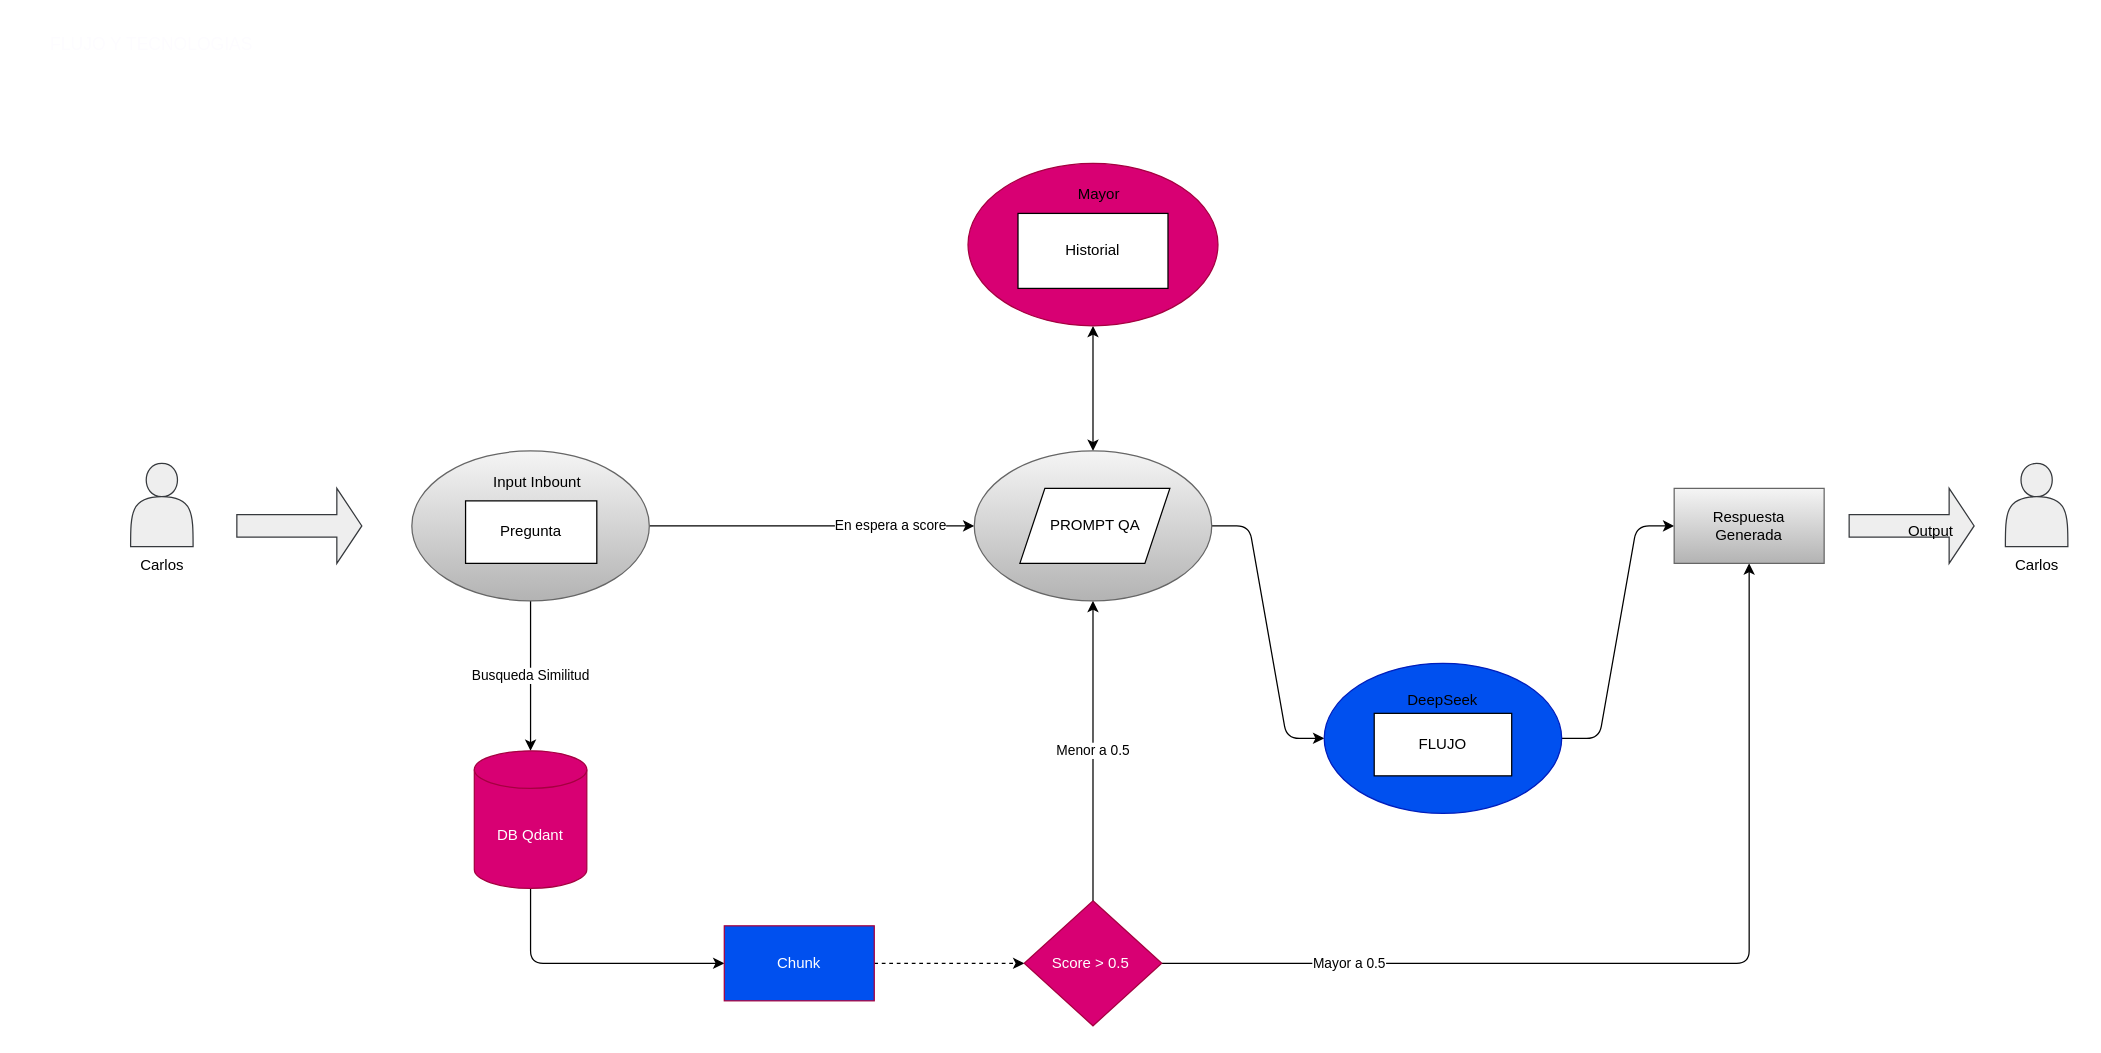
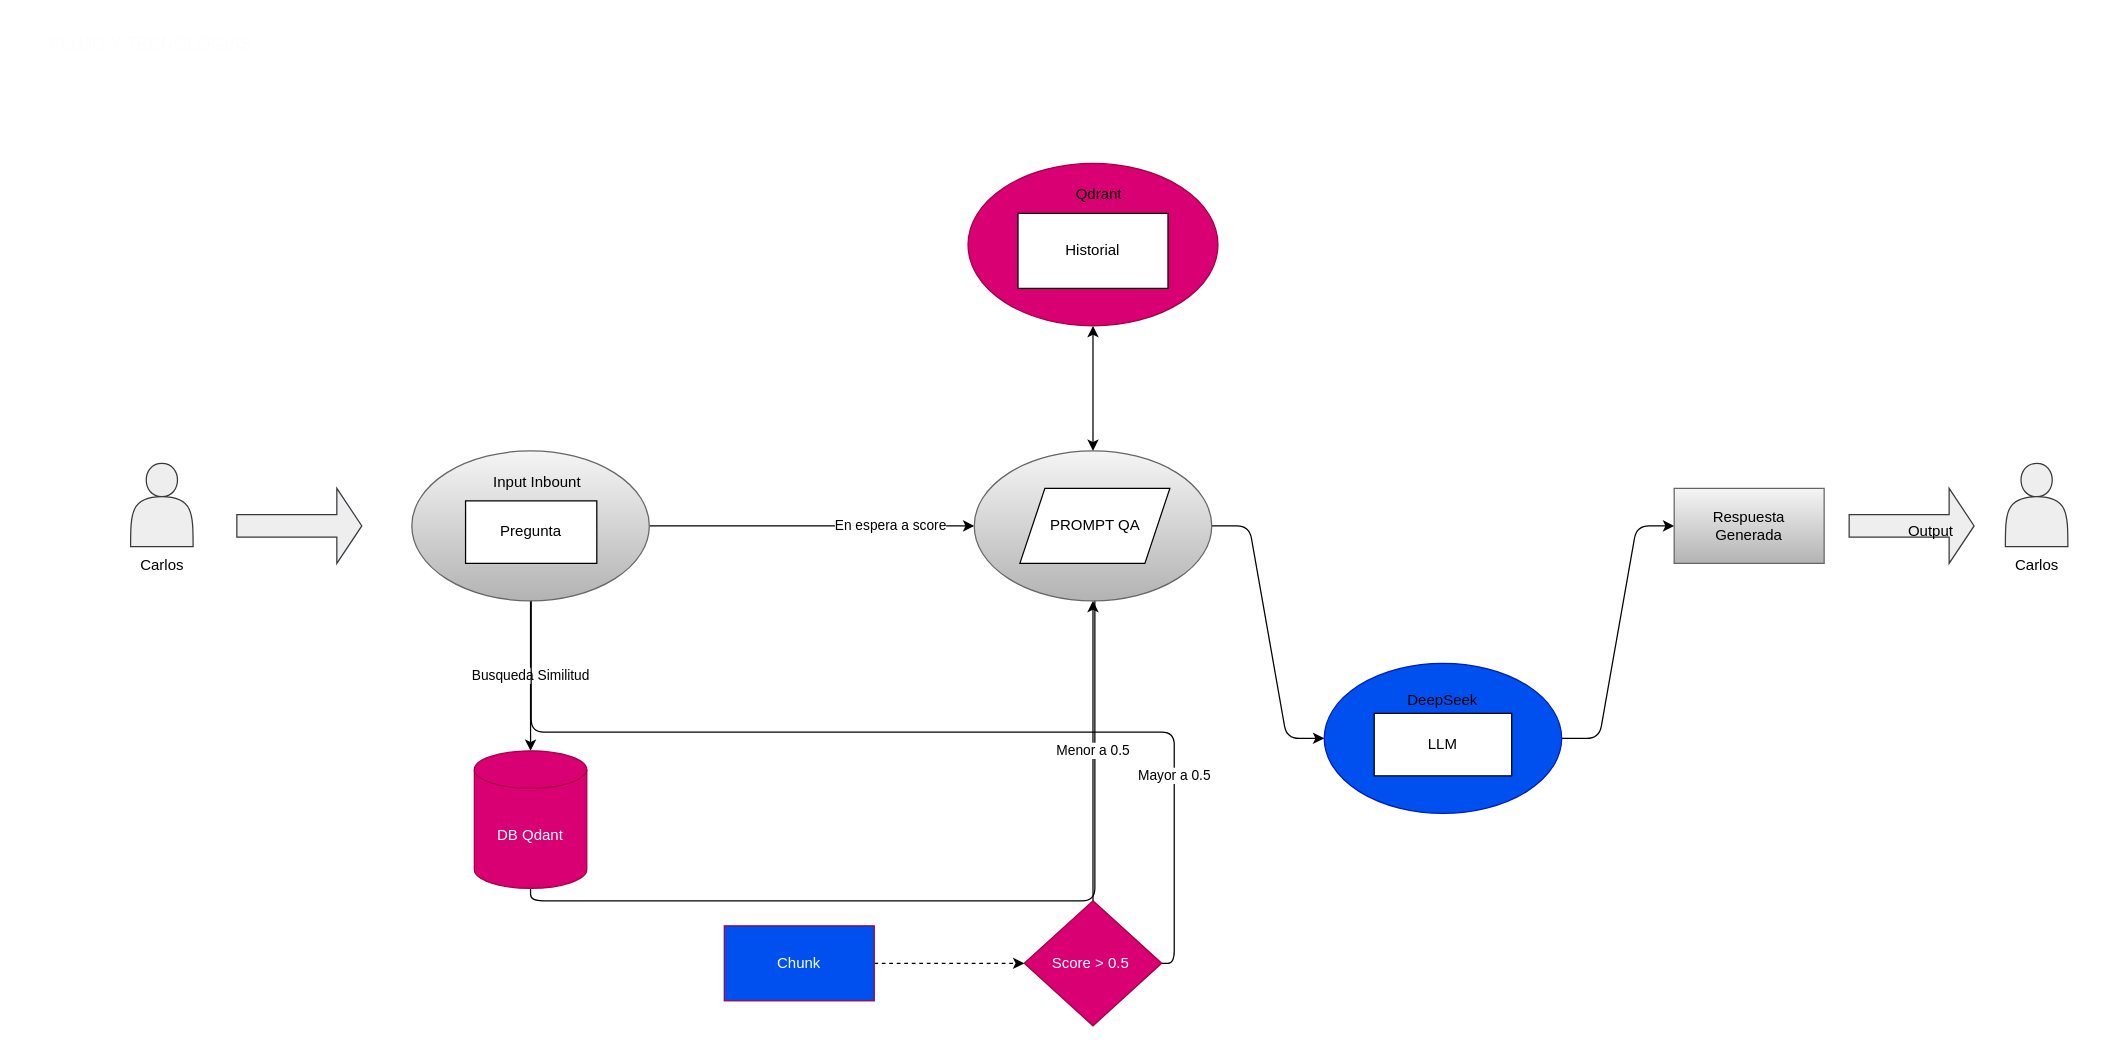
node "Mayor": label "Mayor" -> "Qdrant"
node "FLUJO": label "FLUJO" -> "LLM"
edge "DB Qdant" -> "Chunk": now "DB Qdant" -> "PROMPT QA"
edge "Score > 0.5" -> "Respuesta Generada": now "Score > 0.5" -> "Pregunta"
